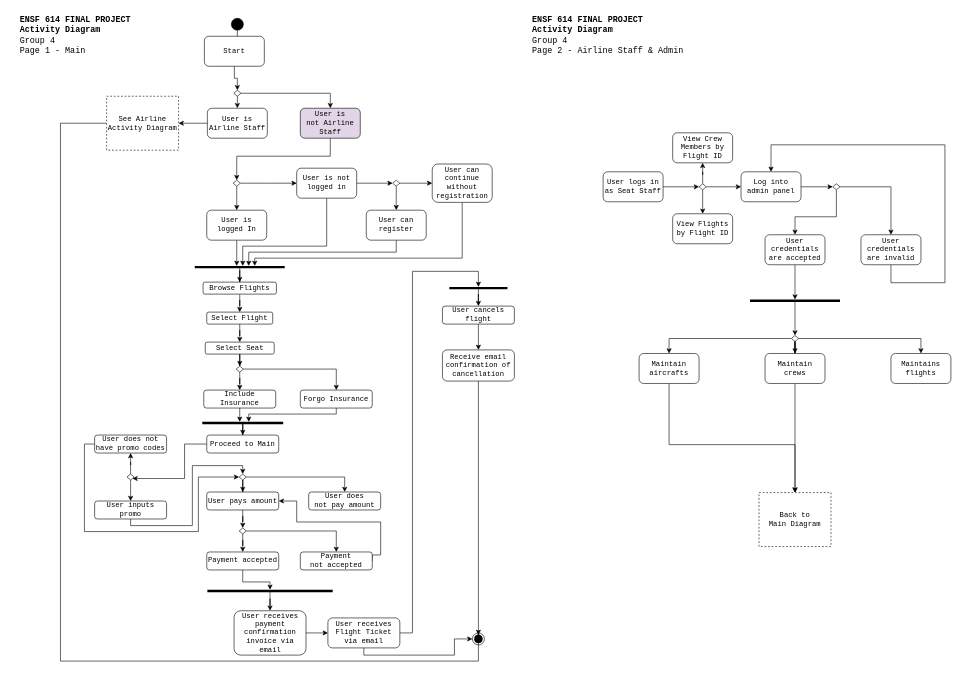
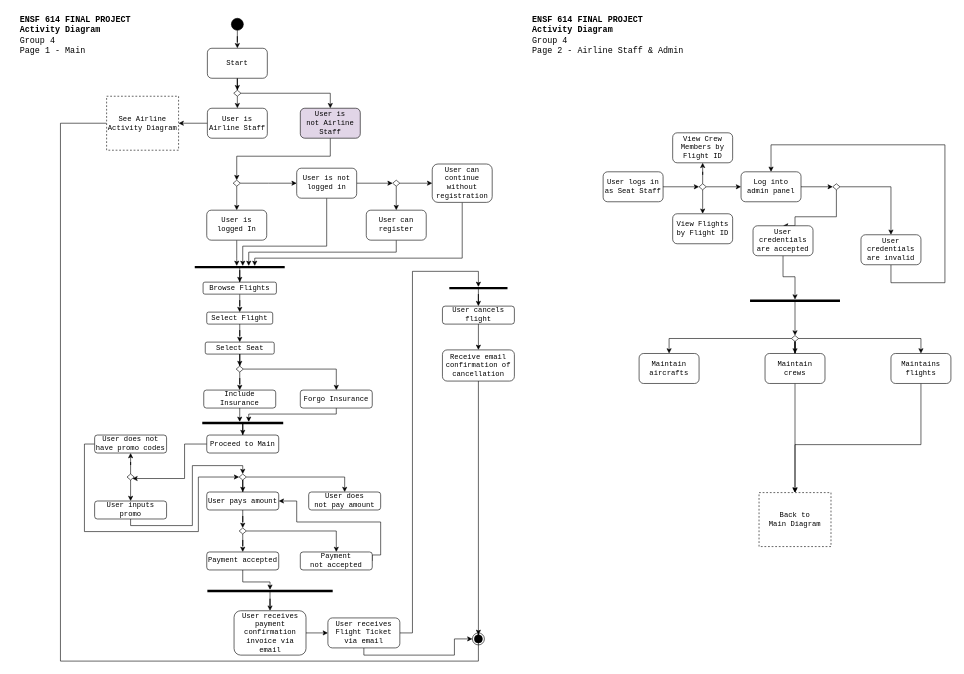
node "Start": moved (234, 51) -> (237, 63)
node "User credentials are accepted": moved (795, 250) -> (783, 241)
edge "Maintain aircrafts" -> "Back to Main Diagram": removed
edge "Maintainsflights" -> "Back to Main Diagram": added
